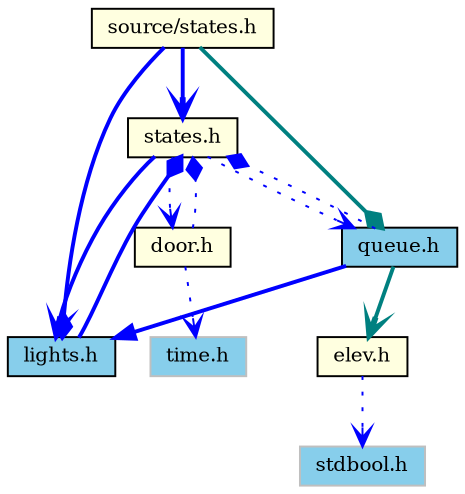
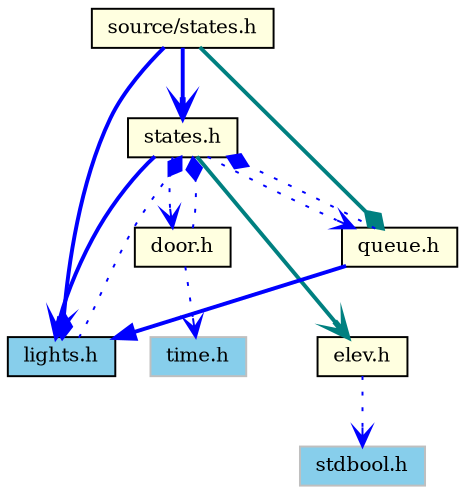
node "queue.h": fillcolor skyblue -> lightyellow
edge "lights.h" -> "states.h": style bold -> dotted
edge "queue.h" -> "elev.h": now "states.h" -> "elev.h"
